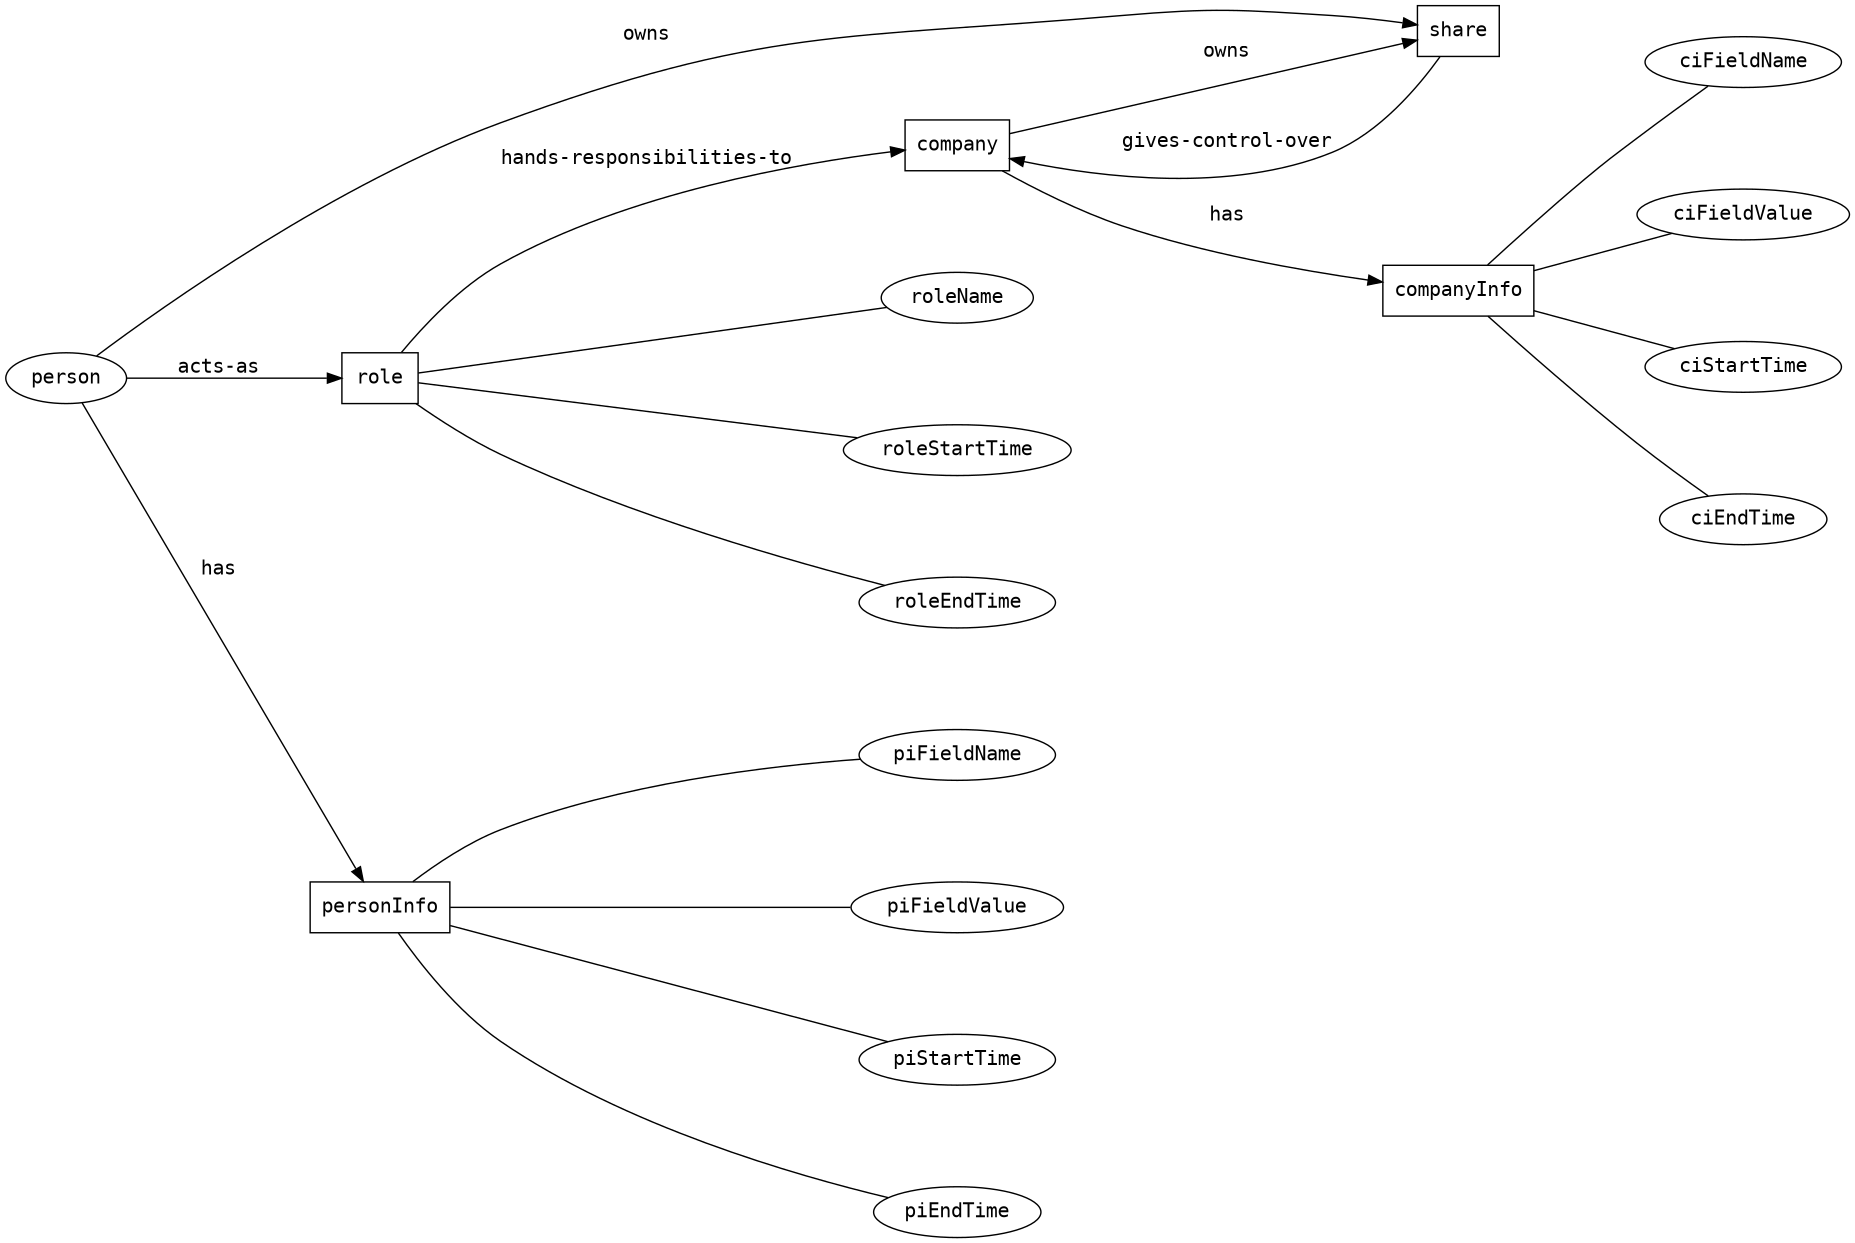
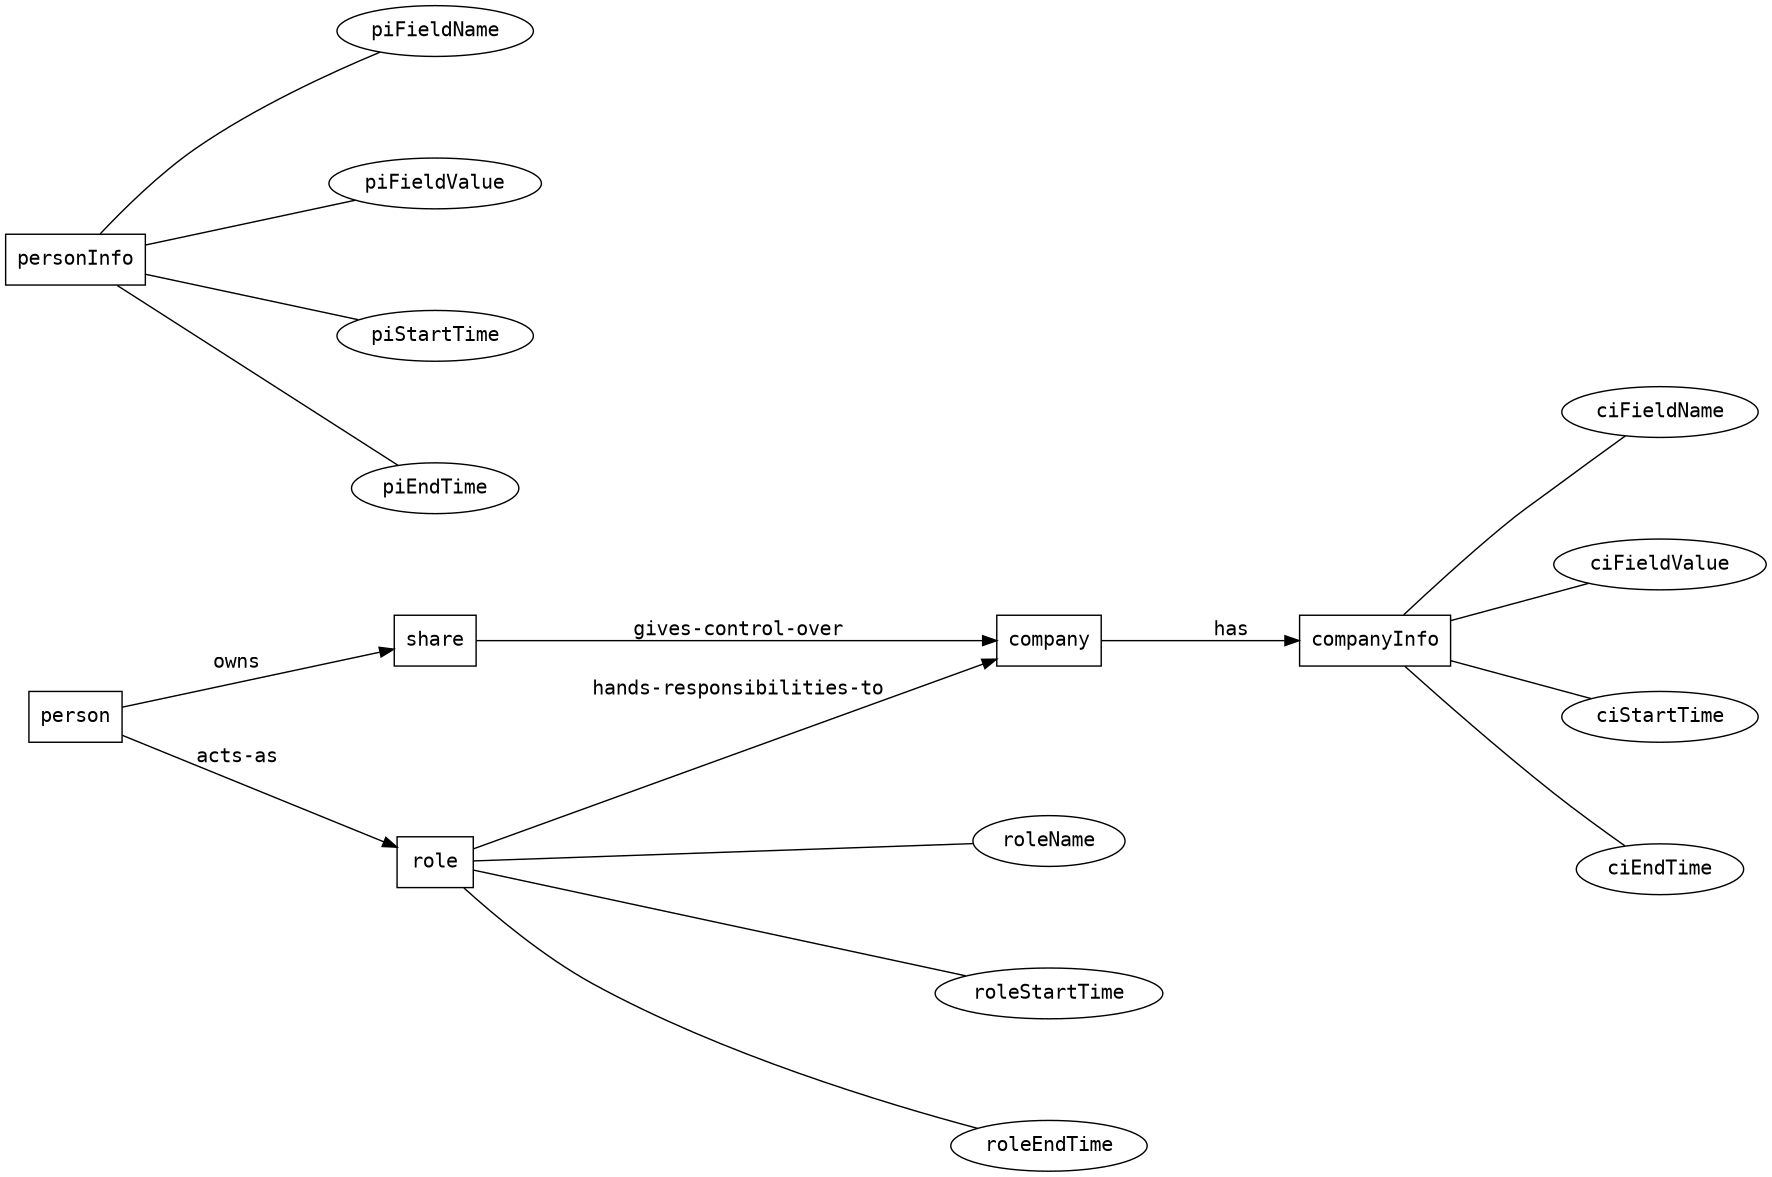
edge "company" -> "share": removed, label "owns"
node "person": shape ellipse -> box
edge "person" -> "personInfo": removed, label "has"
